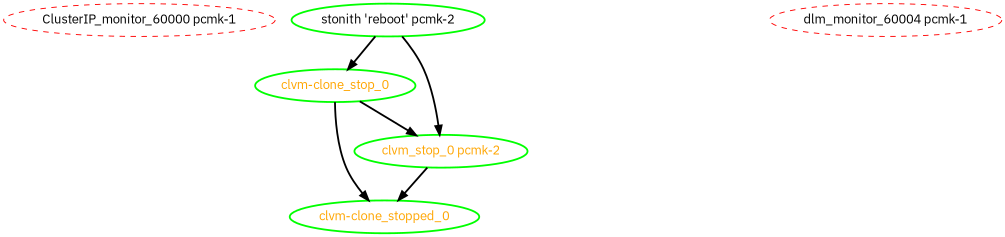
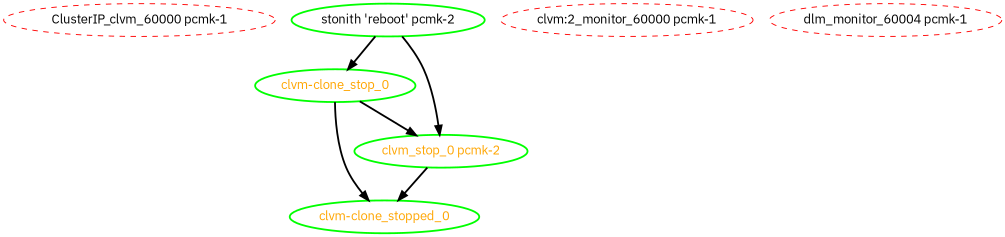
node "ClusterIP_monitor_60000 pcmk-1": label "ClusterIP_monitor_60000 pcmk-1" -> "ClusterIP_clvm_60000 pcmk-1"
node "clvm:2_monitor_60000 pcmk-1": added
